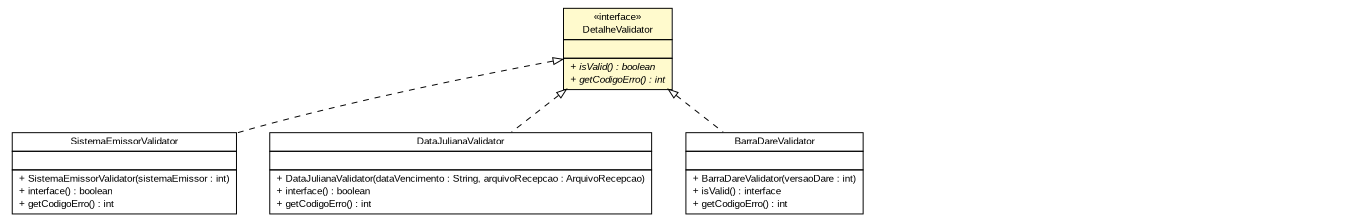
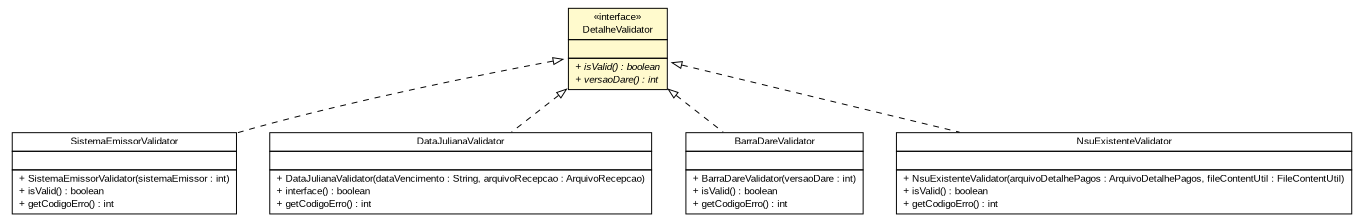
node "DetalheValidator": text "+ getCodigoErro() : int" -> "+ versaoDare() : int"
node "NsuExistenteValidator": added
node "SistemaEmissorValidator": text "+ interface() : boolean" -> "+ isValid() : boolean"
node "BarraDareValidator": text "+ isValid() : interface" -> "+ isValid() : boolean"
